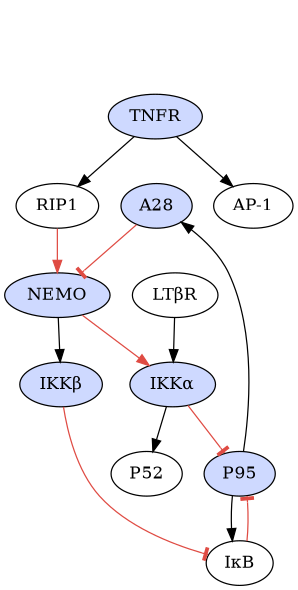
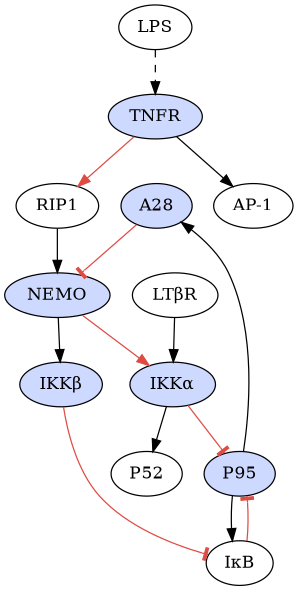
node "LPS": added
edge "TNFR" -> "RIP1": color black -> #df4b43
edge "RIP1" -> "NEMO": color #df4b43 -> black
